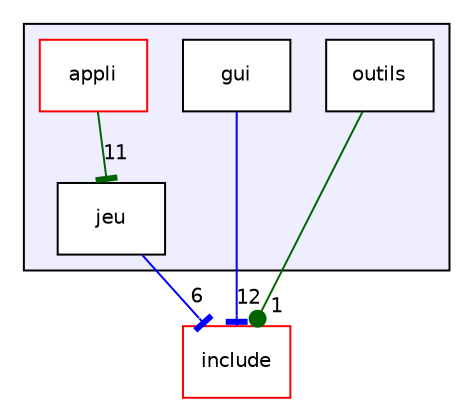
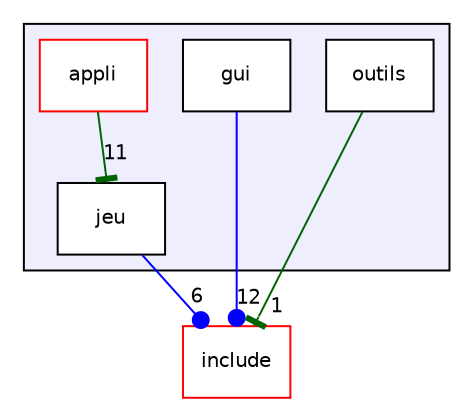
edge "outils" -> "include": arrowhead dot -> tee
edge "gui" -> "include": arrowhead tee -> dot
edge "jeu" -> "include": arrowhead tee -> dot
